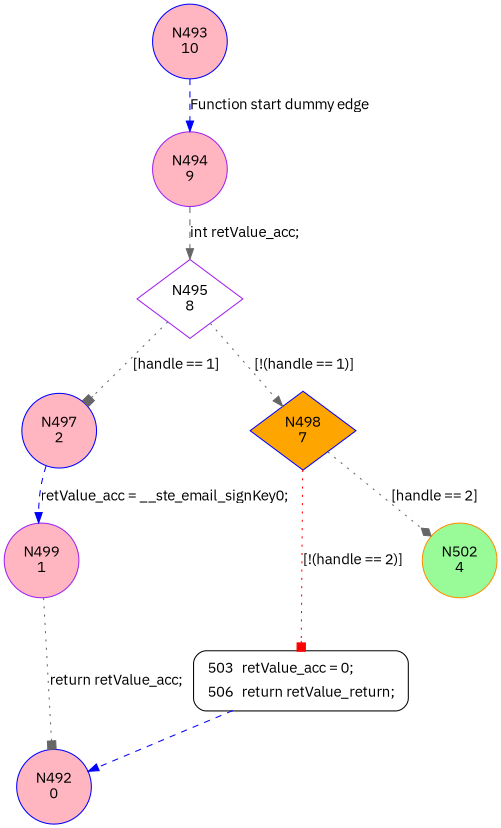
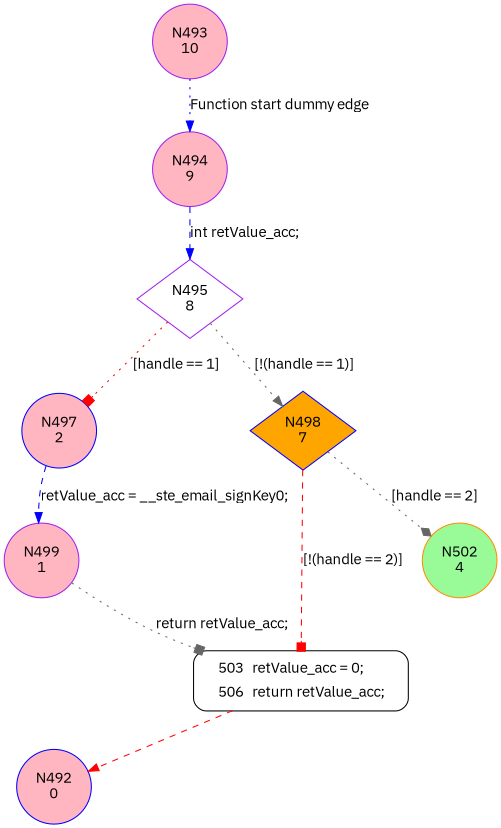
node "N493 10": color blue -> purple
edge "N493 10" -> "N494 9": style dashed -> dotted
edge "N494 9" -> "N495 8": color gray40 -> blue
edge "N495 8" -> "N497 2": color gray40 -> red
edge "N498 7" -> "503": style dotted -> dashed
edge "N499 1" -> "N492 0": now "N499 1" -> "503"
node "503": text "return retValue_return;" -> "return retValue_acc;"
edge "503" -> "N492 0": color blue -> red
